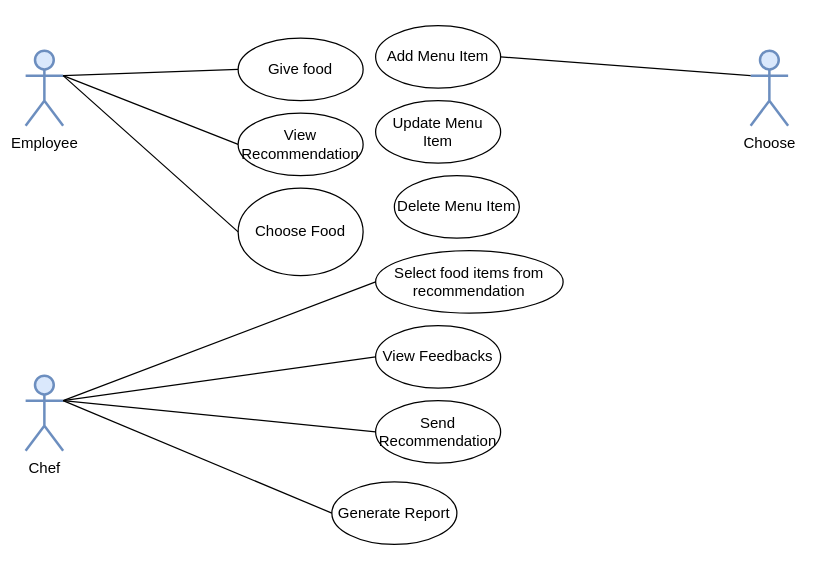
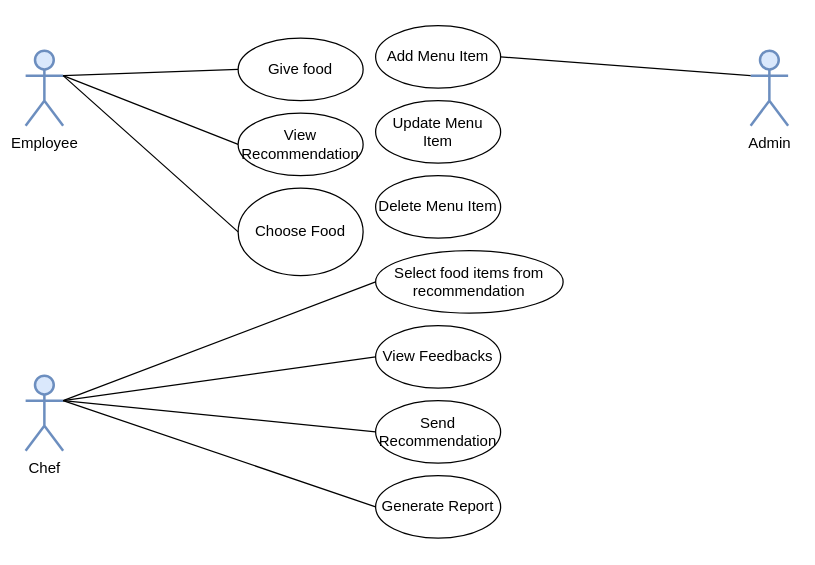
node "Choose": label "Choose" -> "Admin"
node "Delete Menu Item": moved (457, 207) -> (438, 207)
node "Generate Report": moved (394, 513) -> (438, 507)
